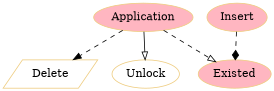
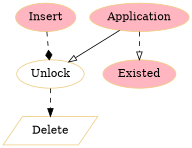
edge "Insert" -> "Existed": now "Insert" -> "Unlock"
edge "Application" -> "Delete": now "Unlock" -> "Delete"
